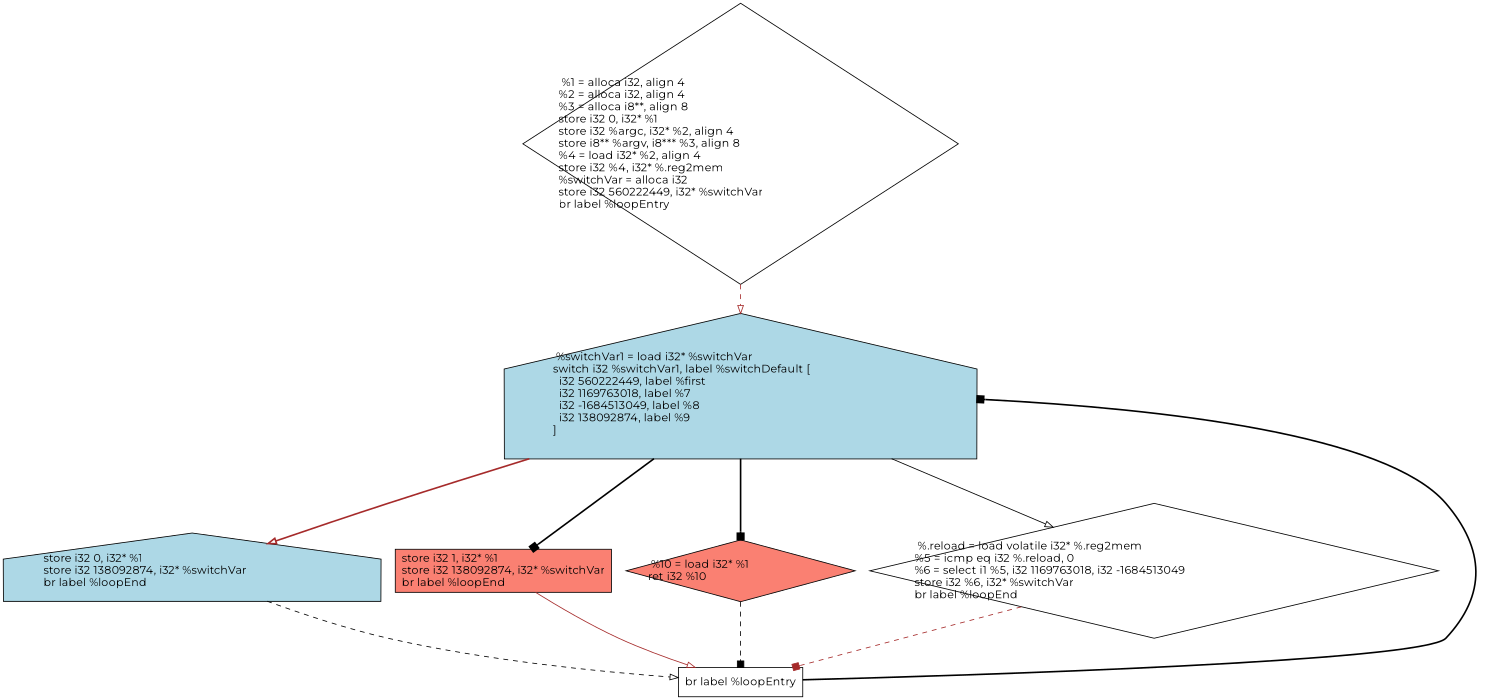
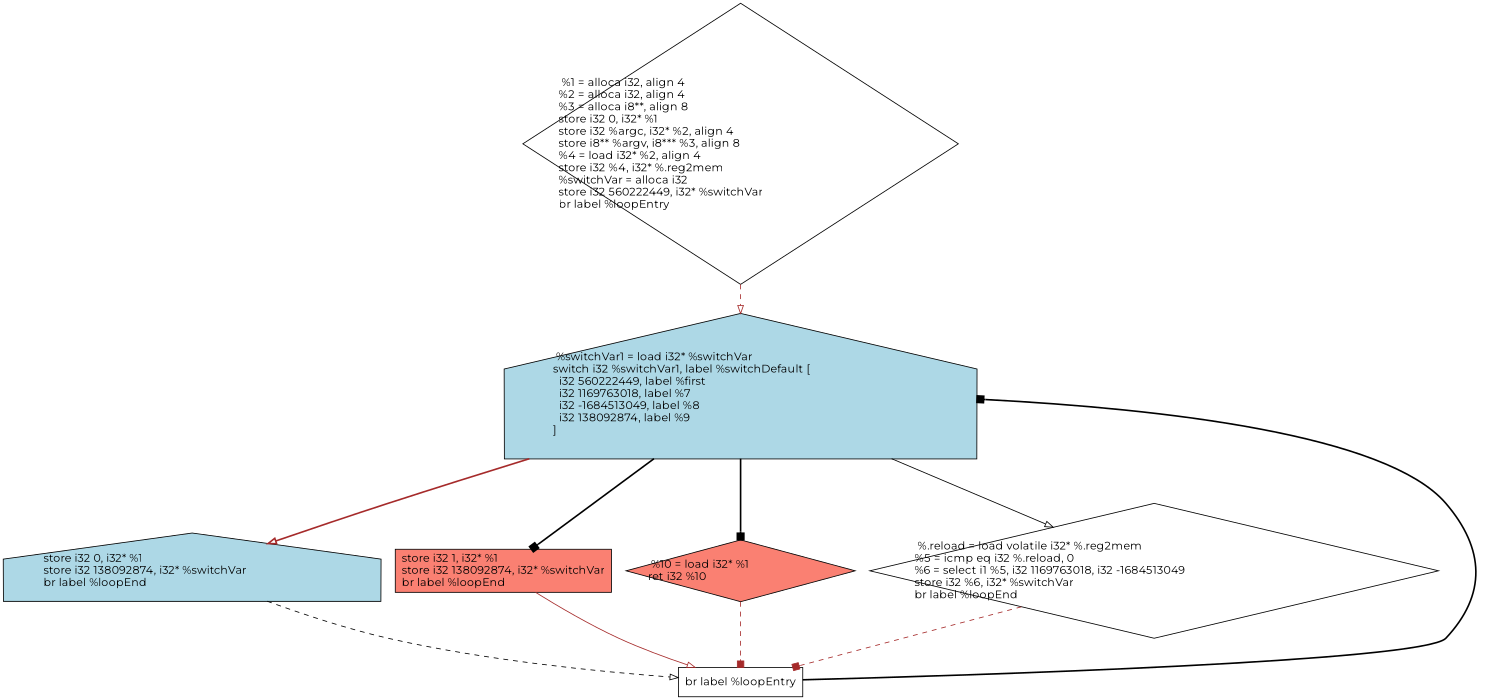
edge "%10 = load i32* %1 ret i32 %10" -> "br label %loopEntry": color black -> brown
